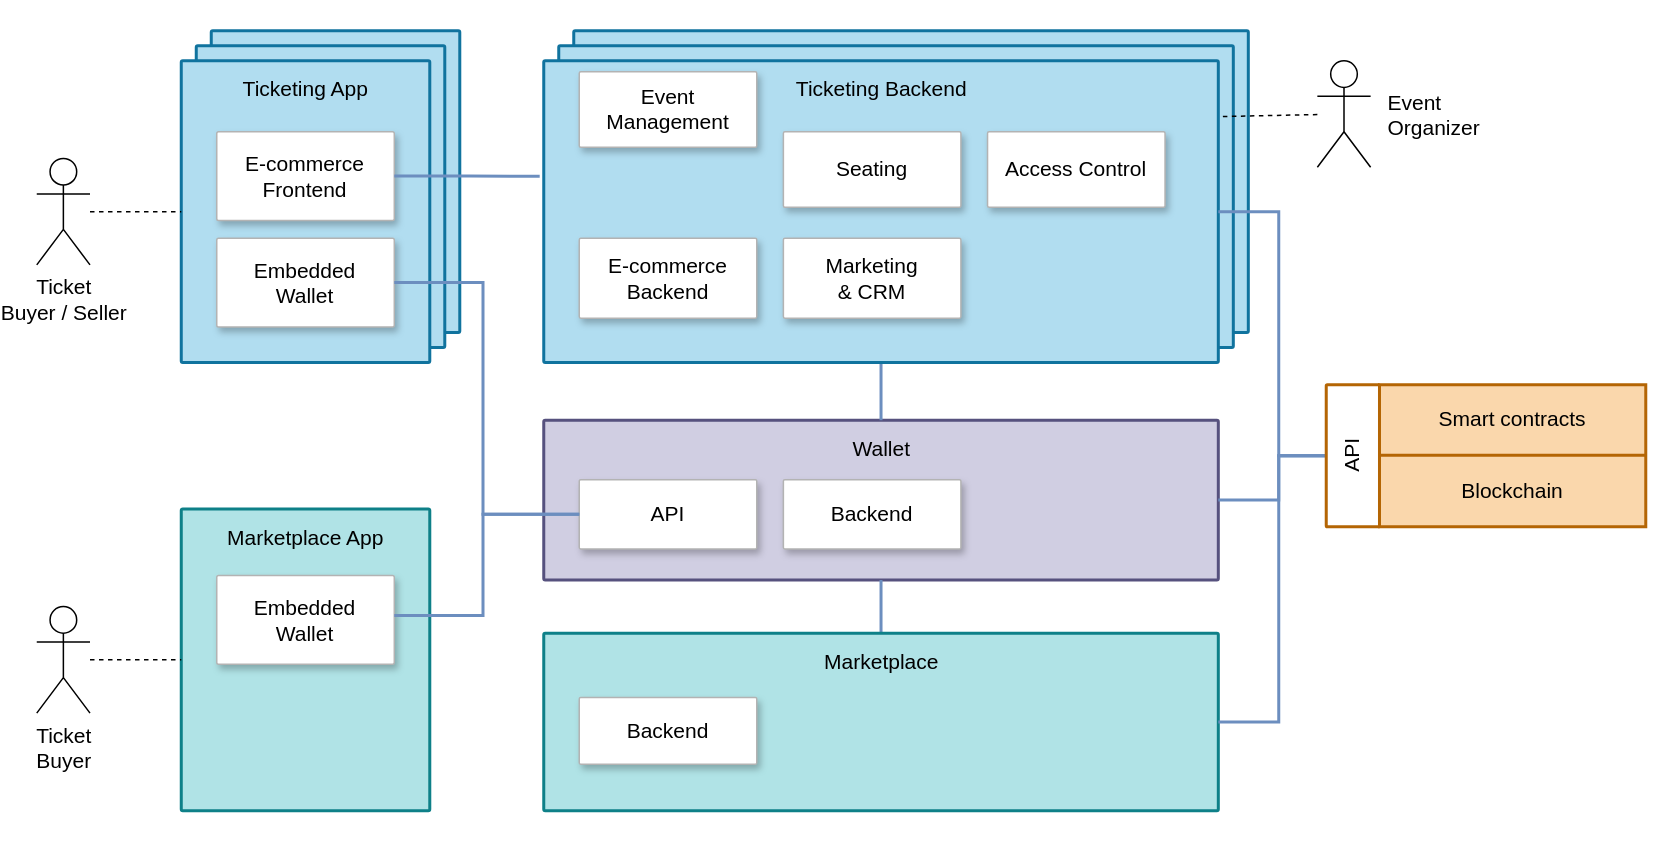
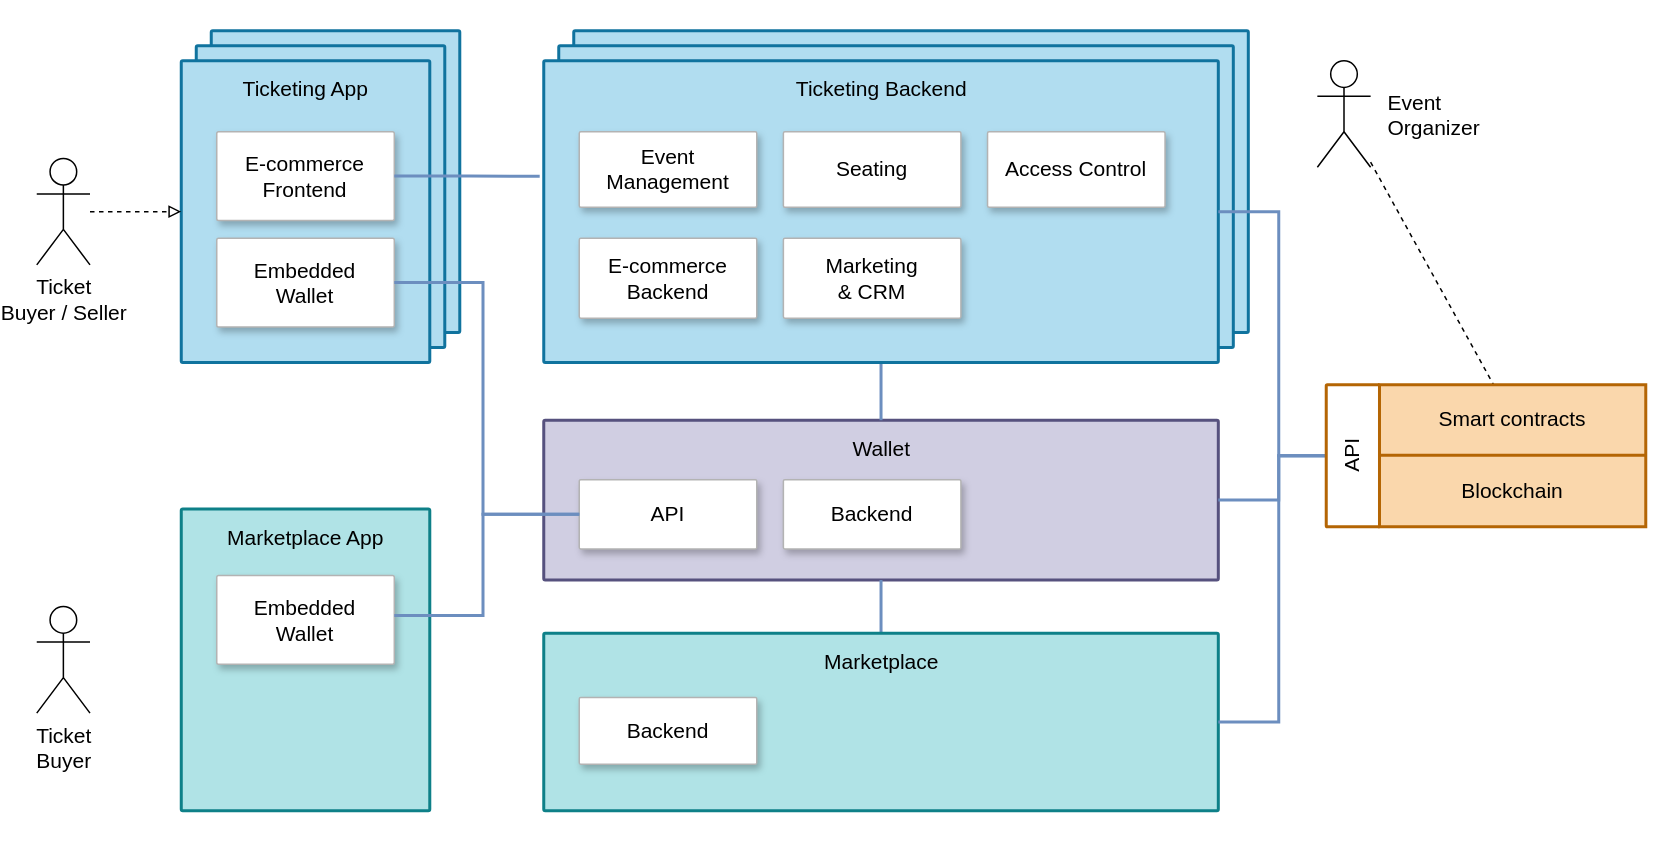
node "EventManagement": moved (668, 109) -> (668, 169)
edge "Event Organizer" -- "Ticketing Backend": now "Event Organizer" -- "Smart contracts"
edge "Ticketing App" -- "Ticket Buyer / Seller": arrowhead none -> block
edge "Ticket Buyer" -- "Marketplace App": removed
